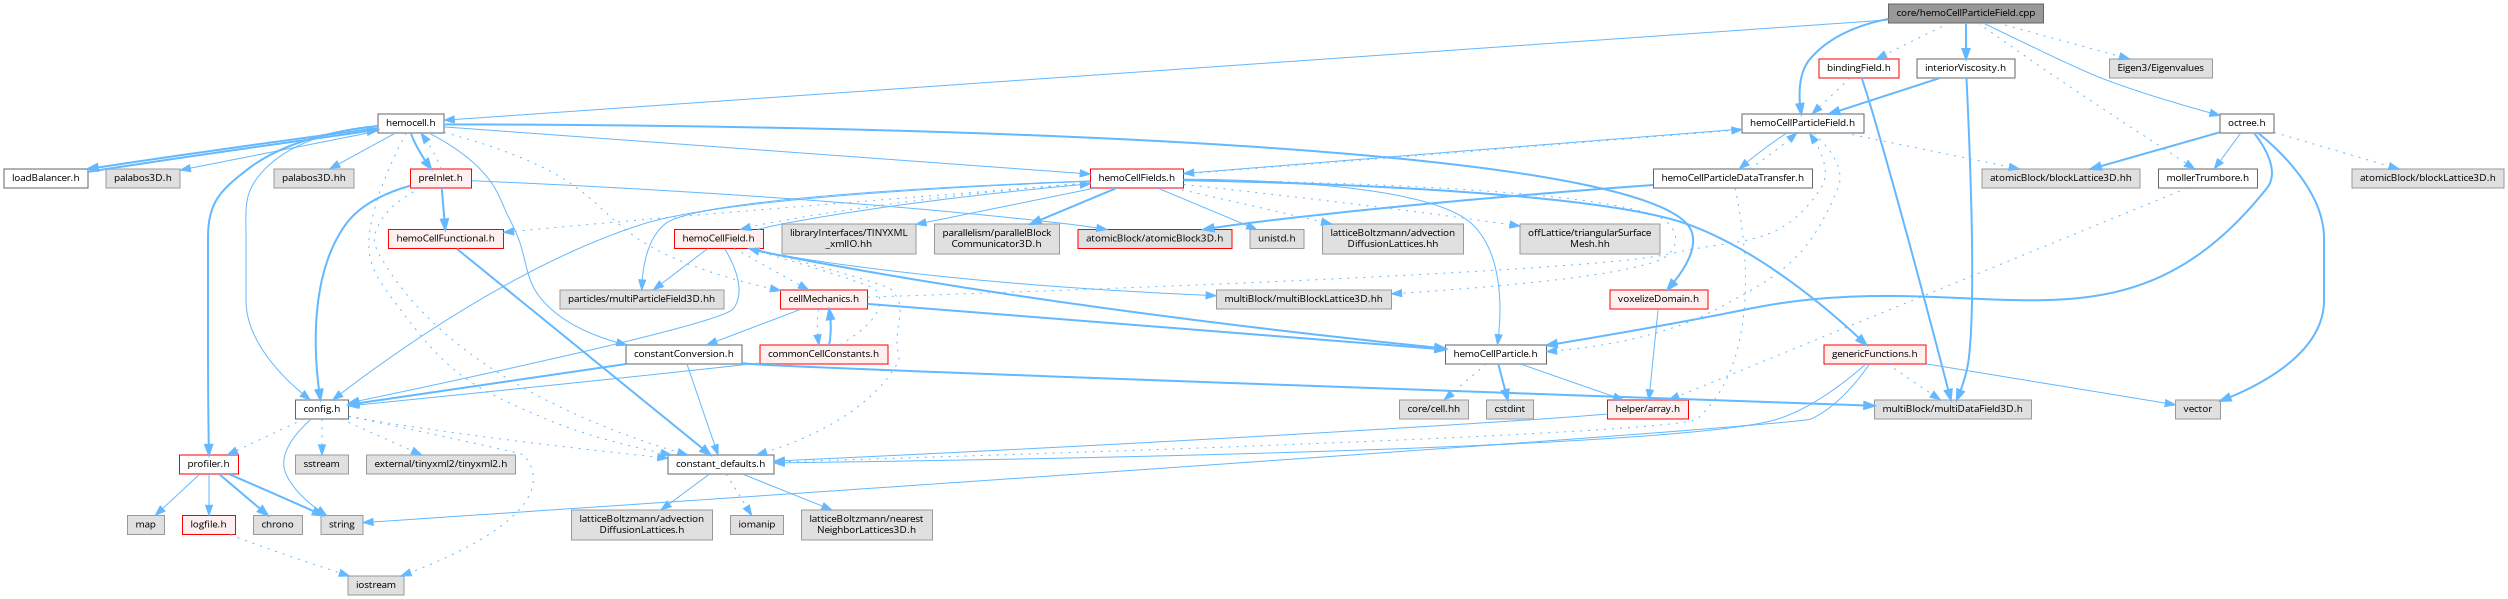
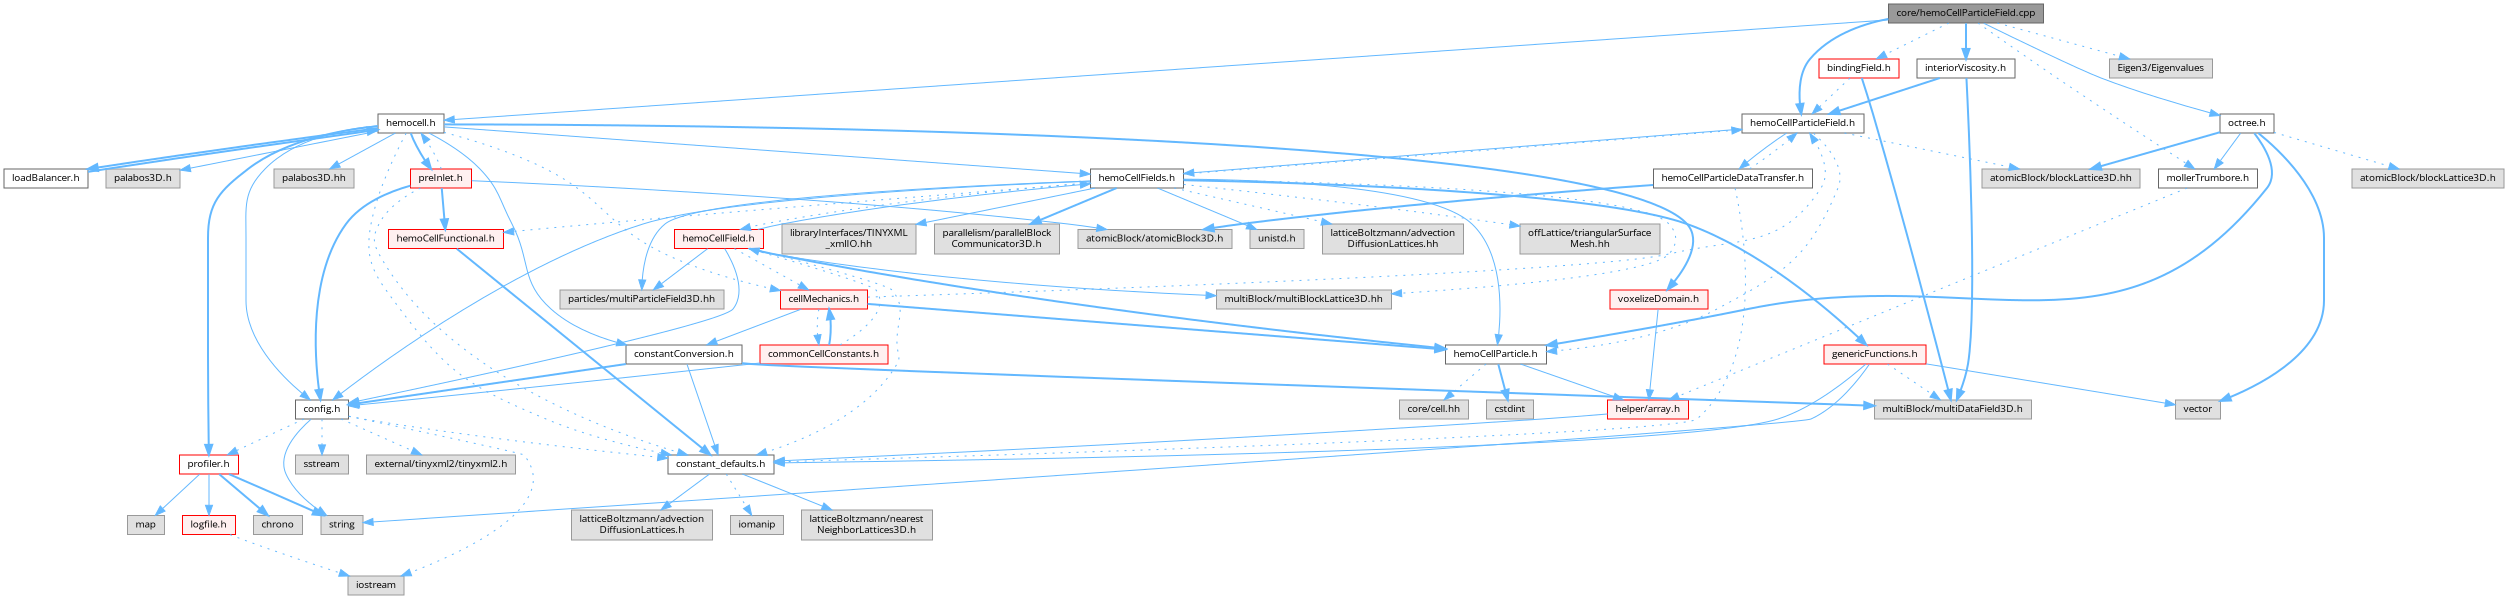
node "hemoCellFields.h": color red -> grey40
node "atomicBlock/atomicBlock3D.h": color red -> grey60
